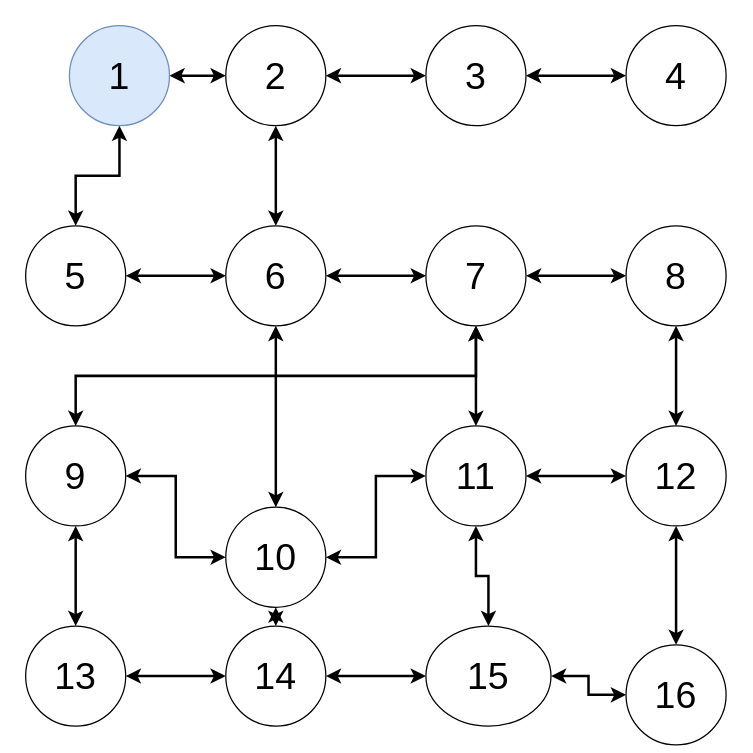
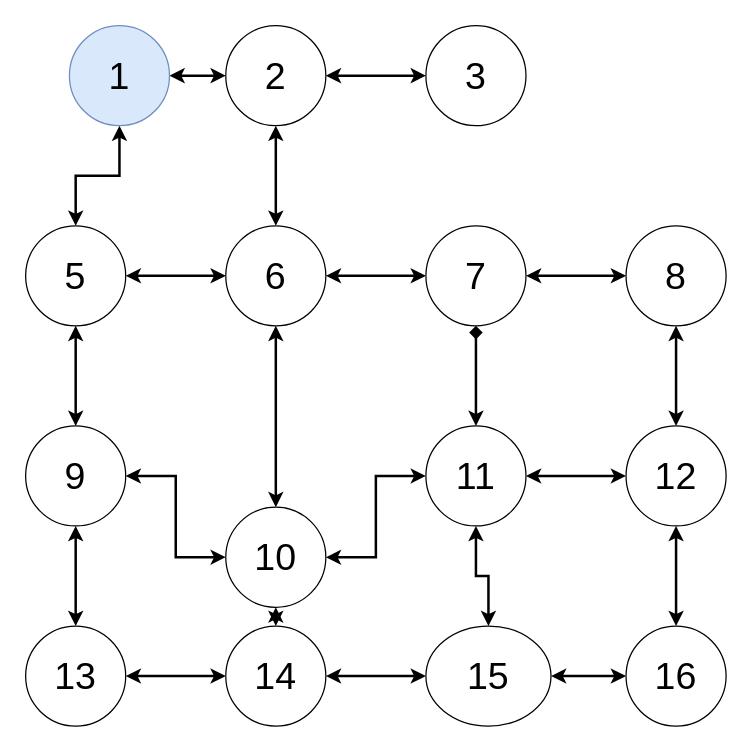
edge "3" -- "4": removed
node "4": removed
edge "7" -- "9": now "5" -- "9"
edge "7" -- "11": arrowhead classic -> diamond
node "16": moved (676, 694) -> (676, 676)
